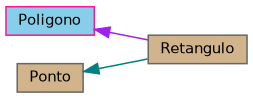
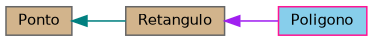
edge "Retangulo" -> "Poligono": reversed
